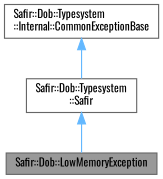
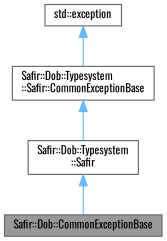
node "std::exception": added
node "Safir::Dob::Typesystem ::Internal::CommonExceptionBase": label "Safir::Dob::Typesystem ::Internal::CommonExceptionBase" -> "Safir::Dob::Typesystem ::Safir::CommonExceptionBase"
node "Safir::Dob::LowMemoryException": label "Safir::Dob::LowMemoryException" -> "Safir::Dob::CommonExceptionBase"
